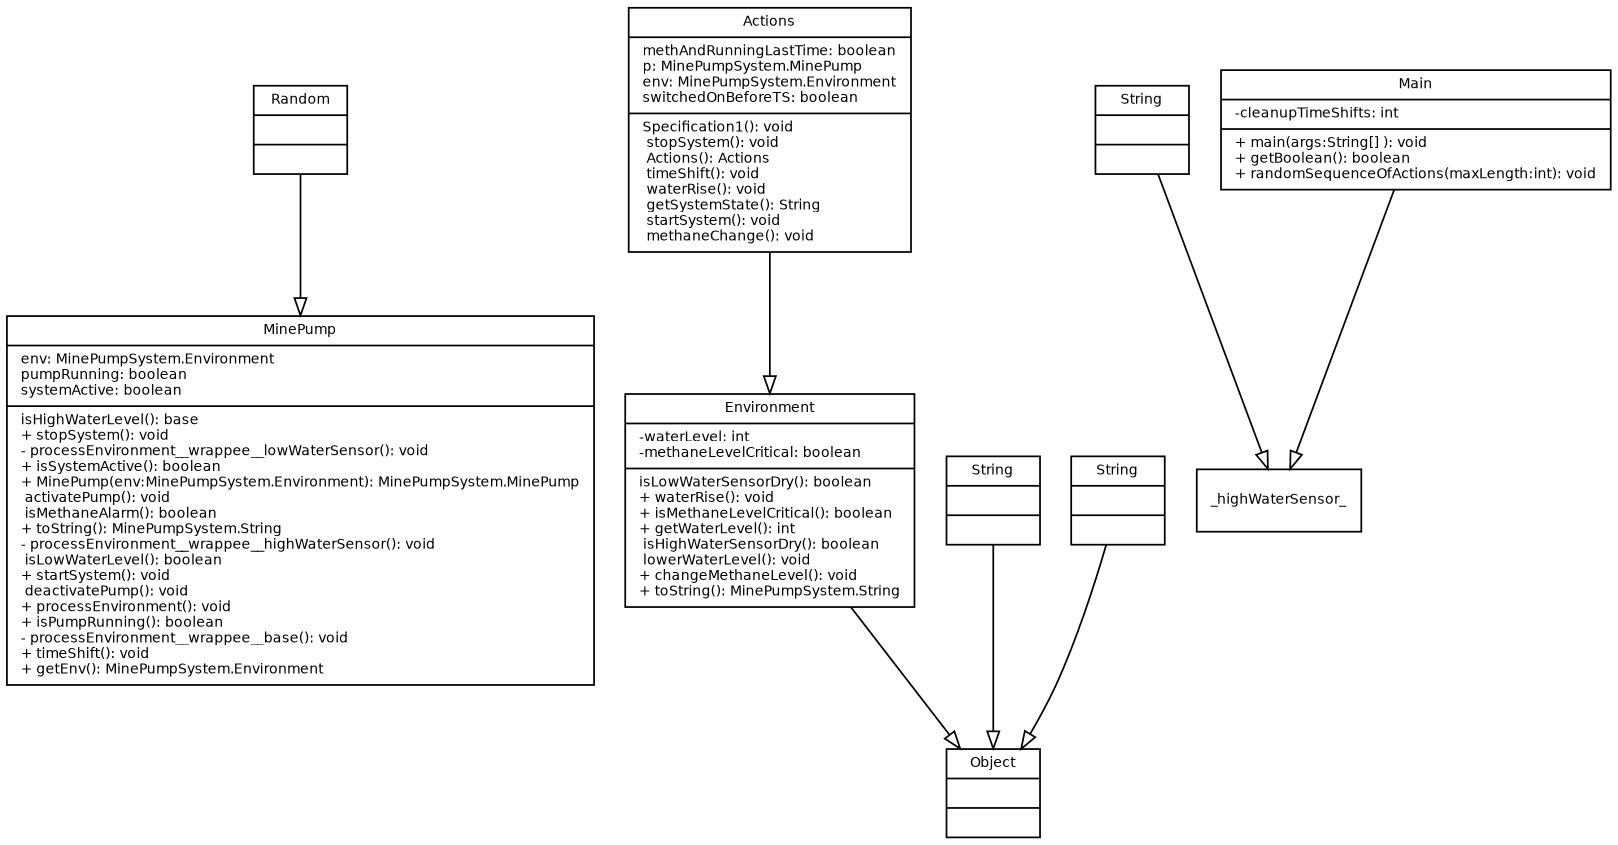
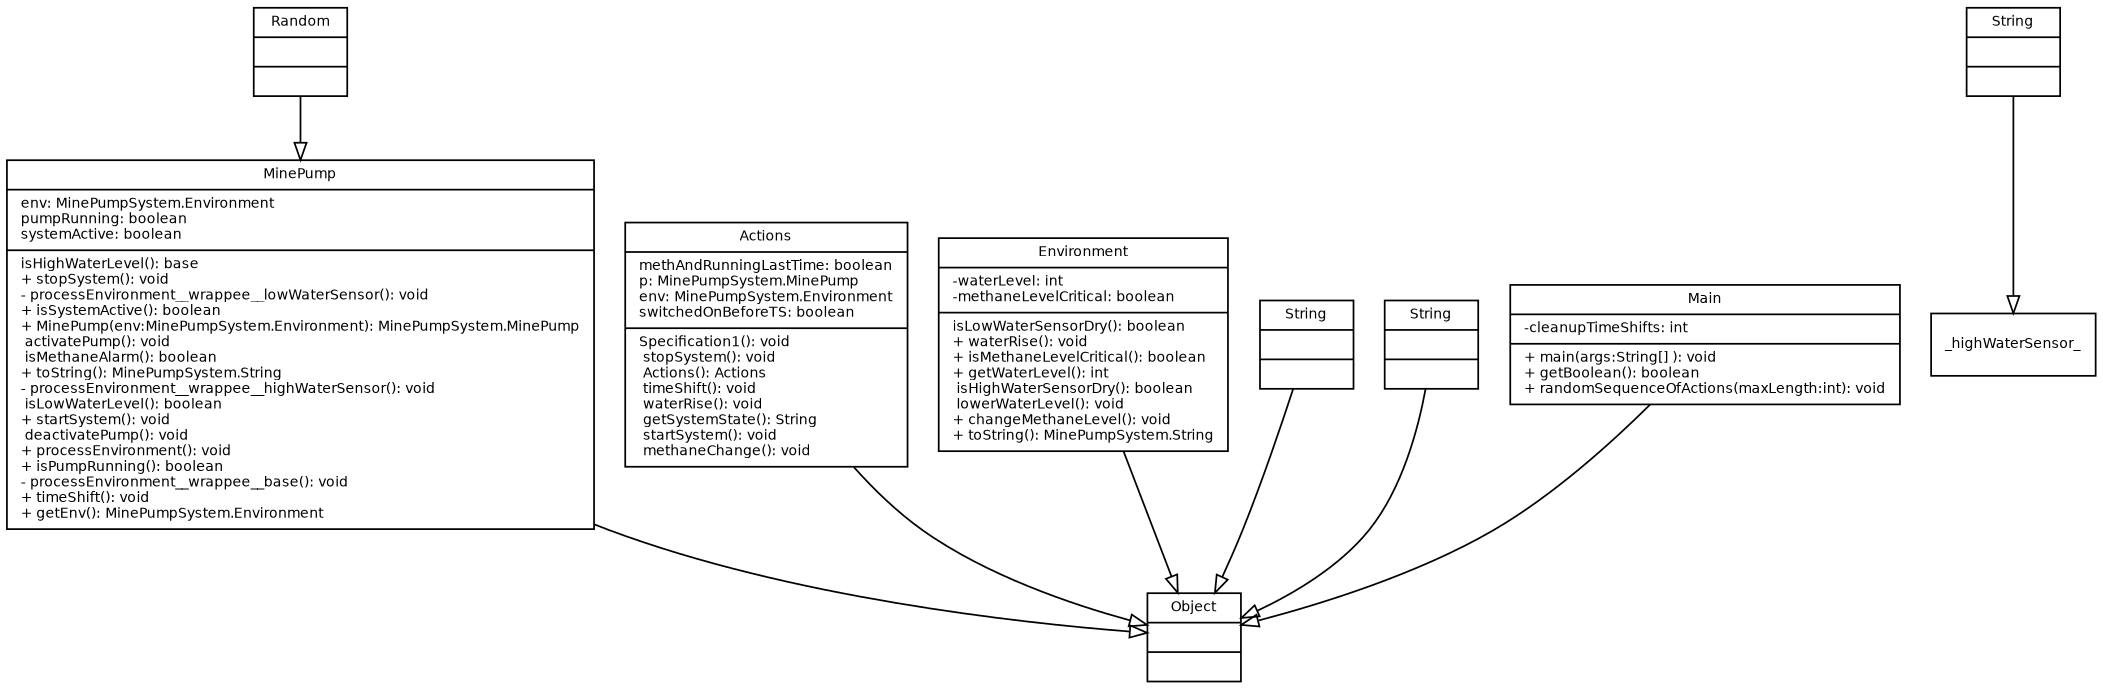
edge "Actions" -> "Environment": now "Actions" -> "Object"
edge "Main" -> "_highWaterSensor_": now "Main" -> "Object"
edge "MinePump" -> "Object": added
